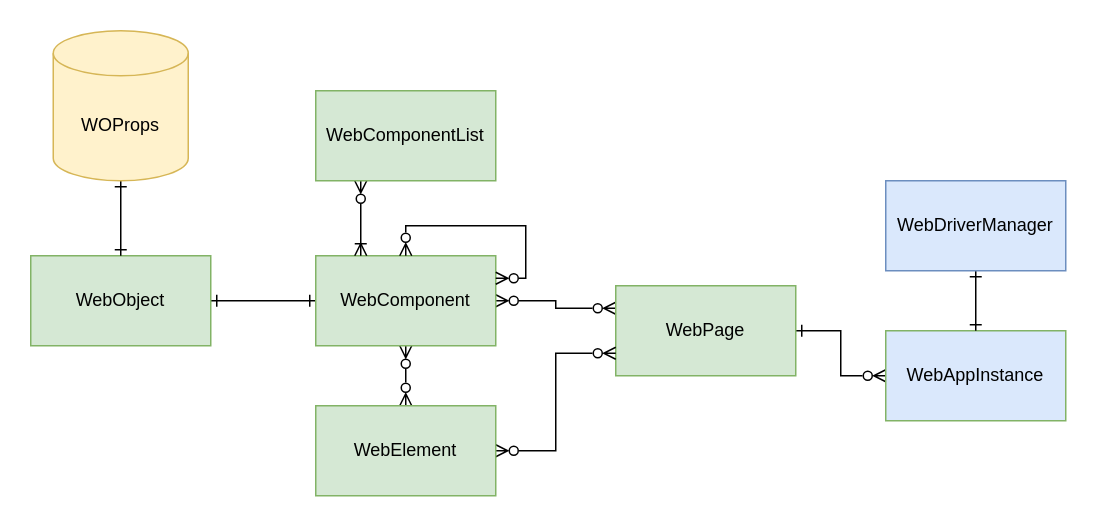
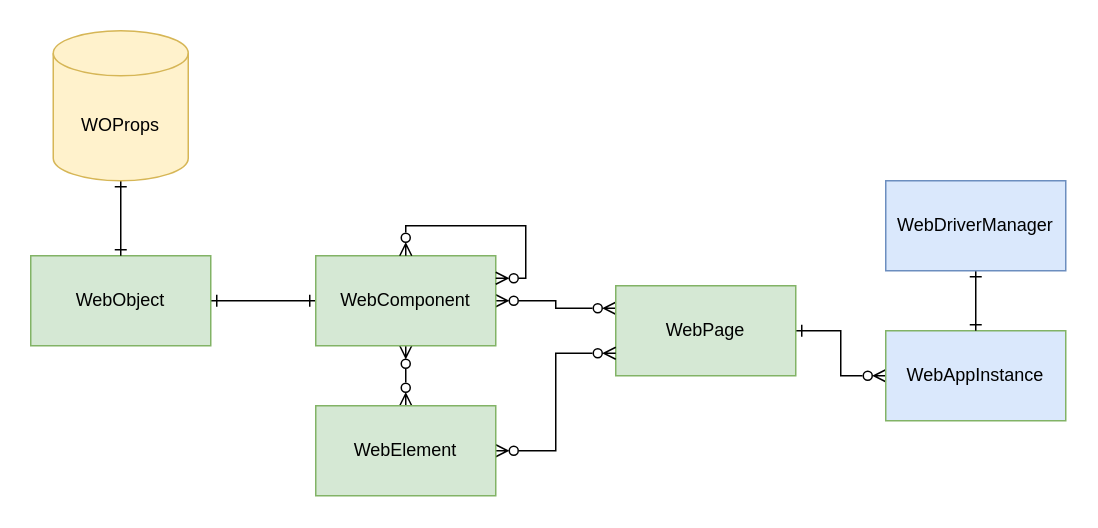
node "WebComponentList": removed
edge "WebComponentList" -- "WebComponent": removed
